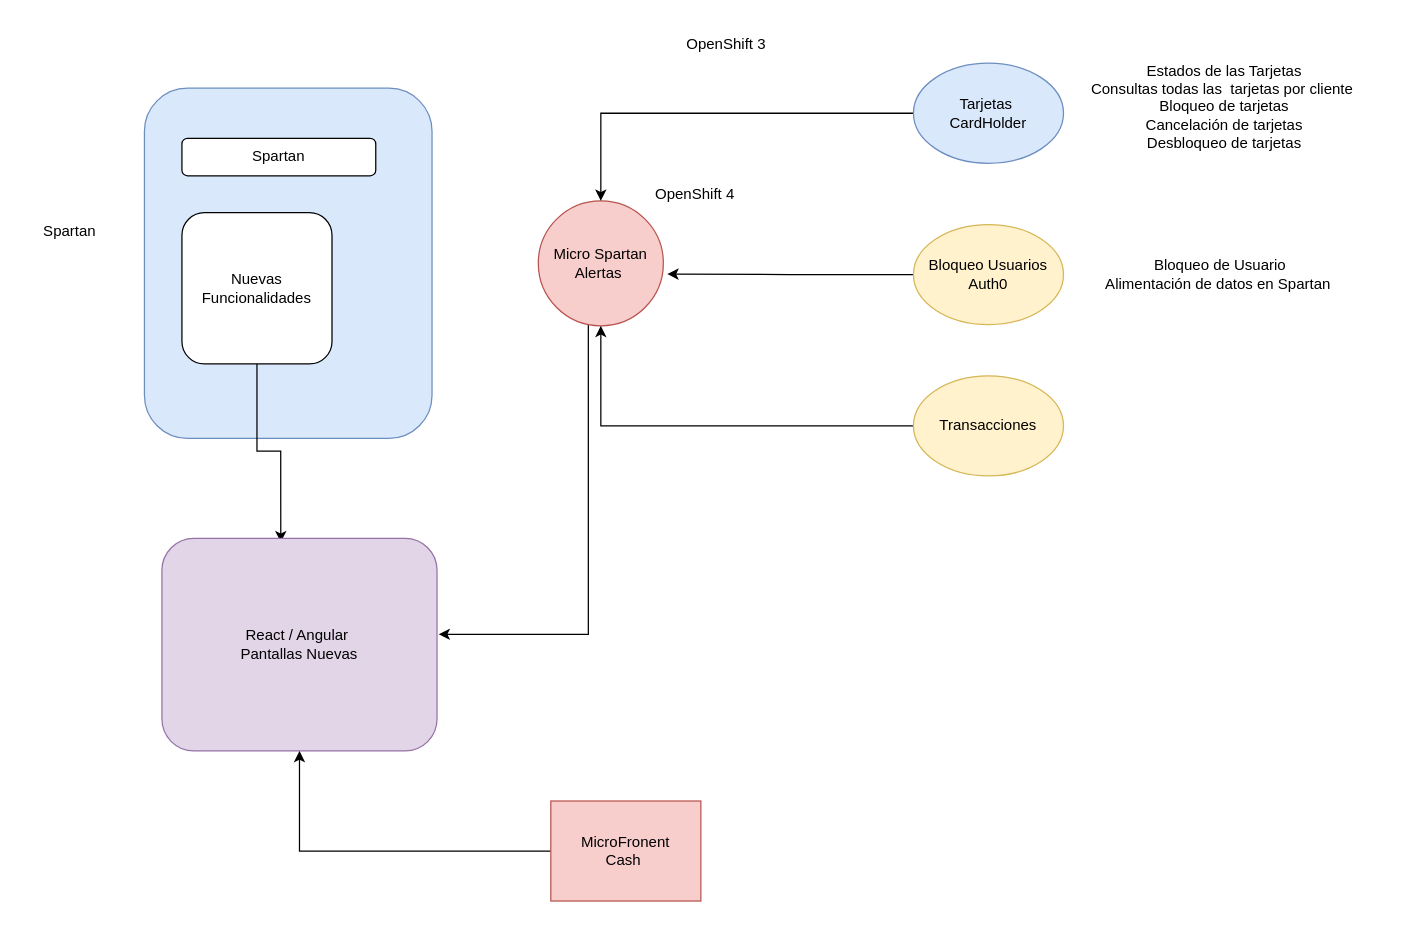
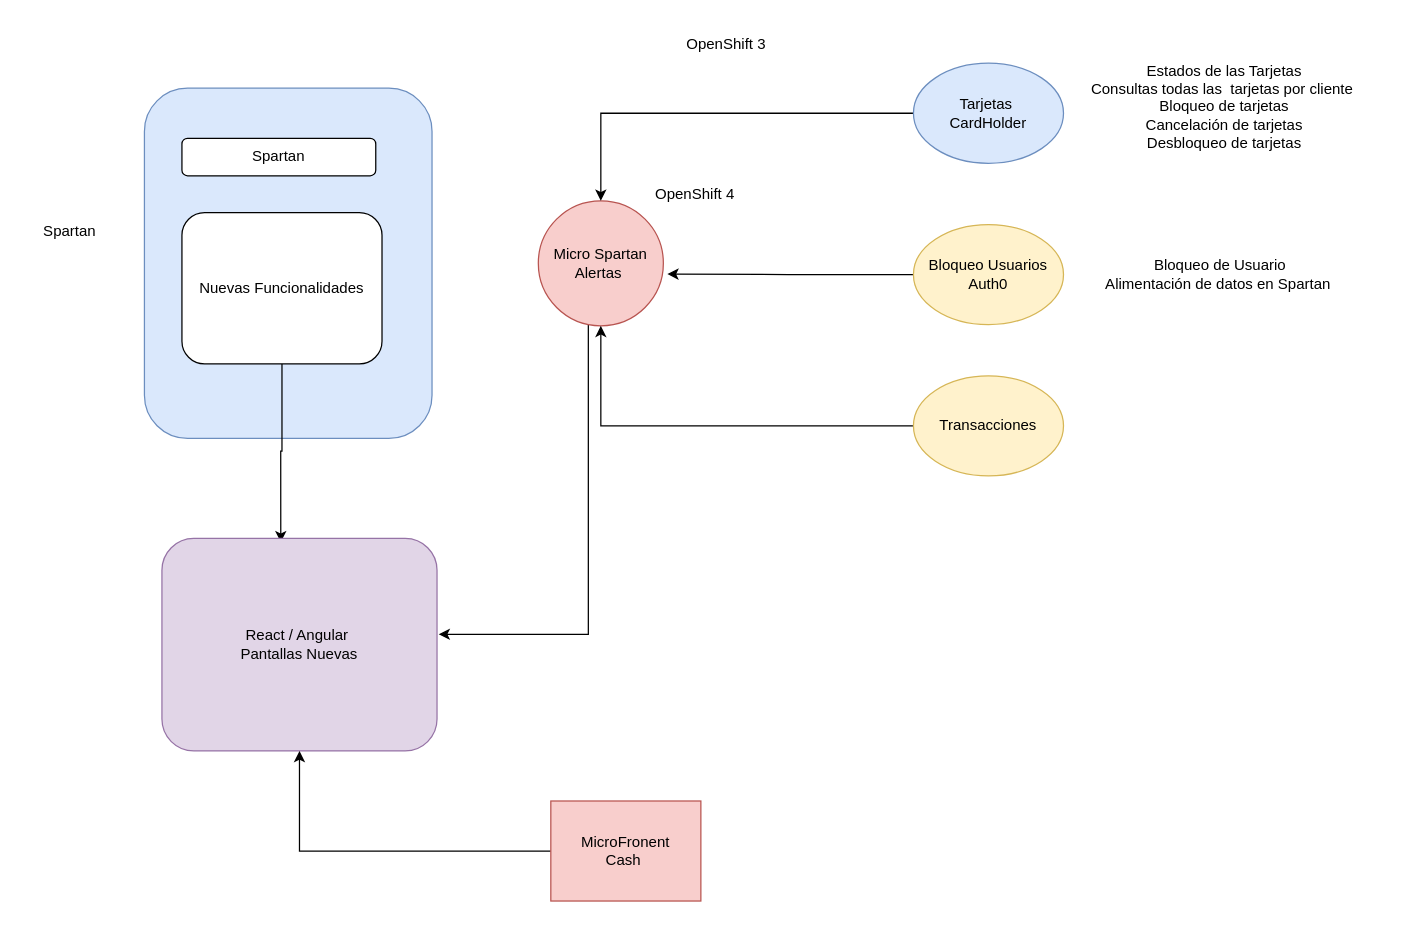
node "Nuevas Funcionalidades": size 150x151 -> 200x151
